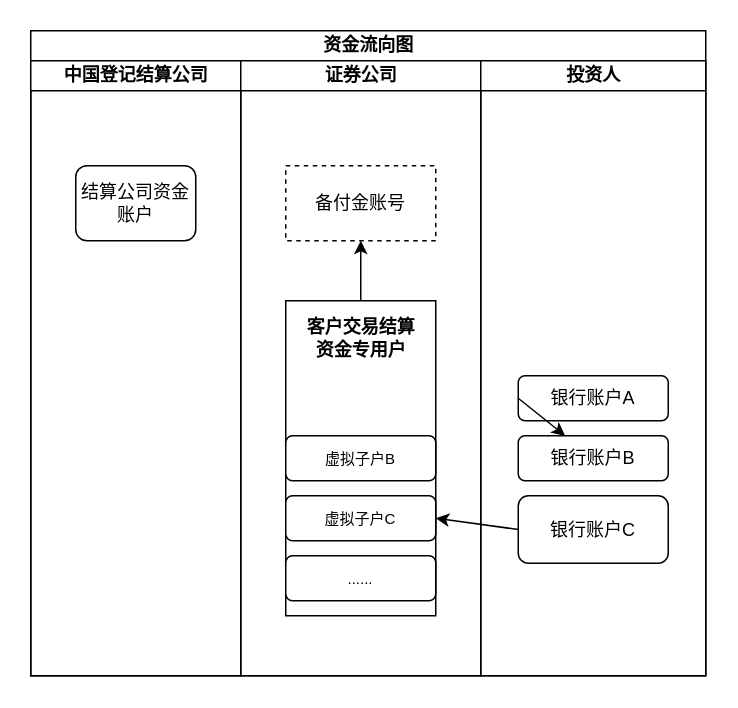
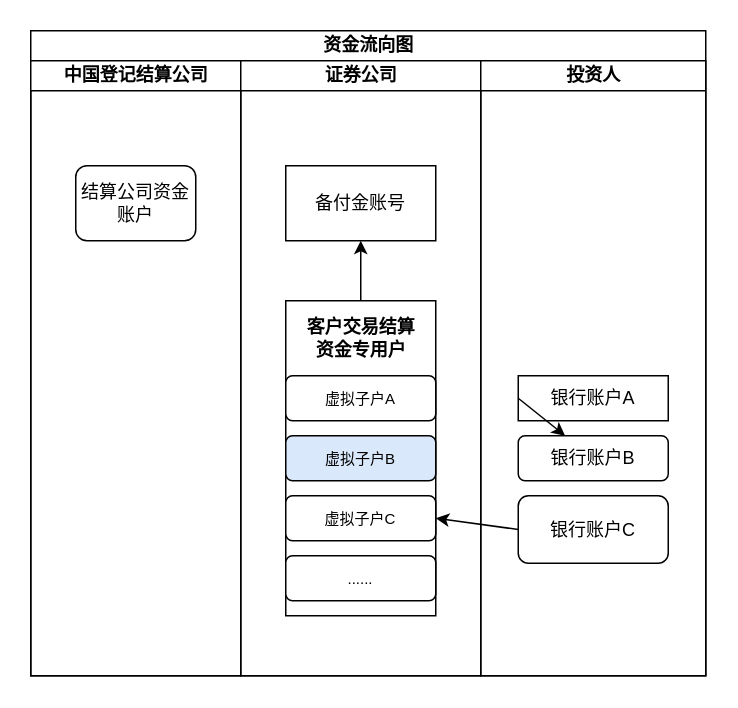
node "备付金账号": style dashed -> solid
node "虚拟子户A": added
node "银行账户A": shape rounded rectangle -> rectangle
node "虚拟子户B": fillcolor #ffffff -> #dae8fc
